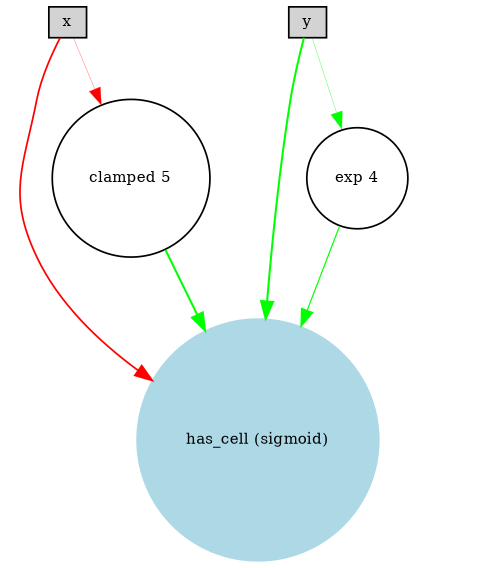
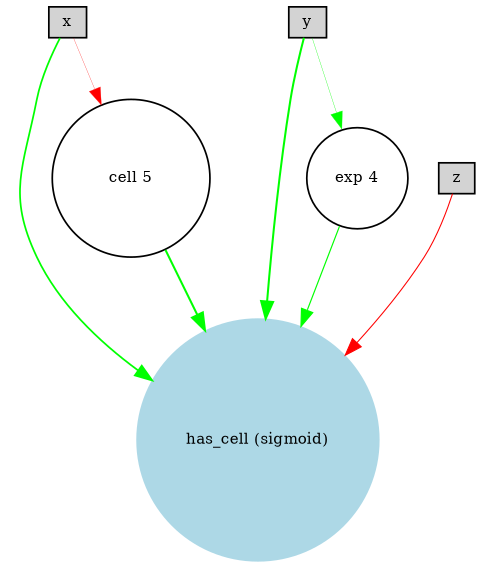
node "clamped 5": label "clamped 5" -> "cell 5"
node "z": added
edge "x" -> "has_cell (sigmoid)": color red -> green
